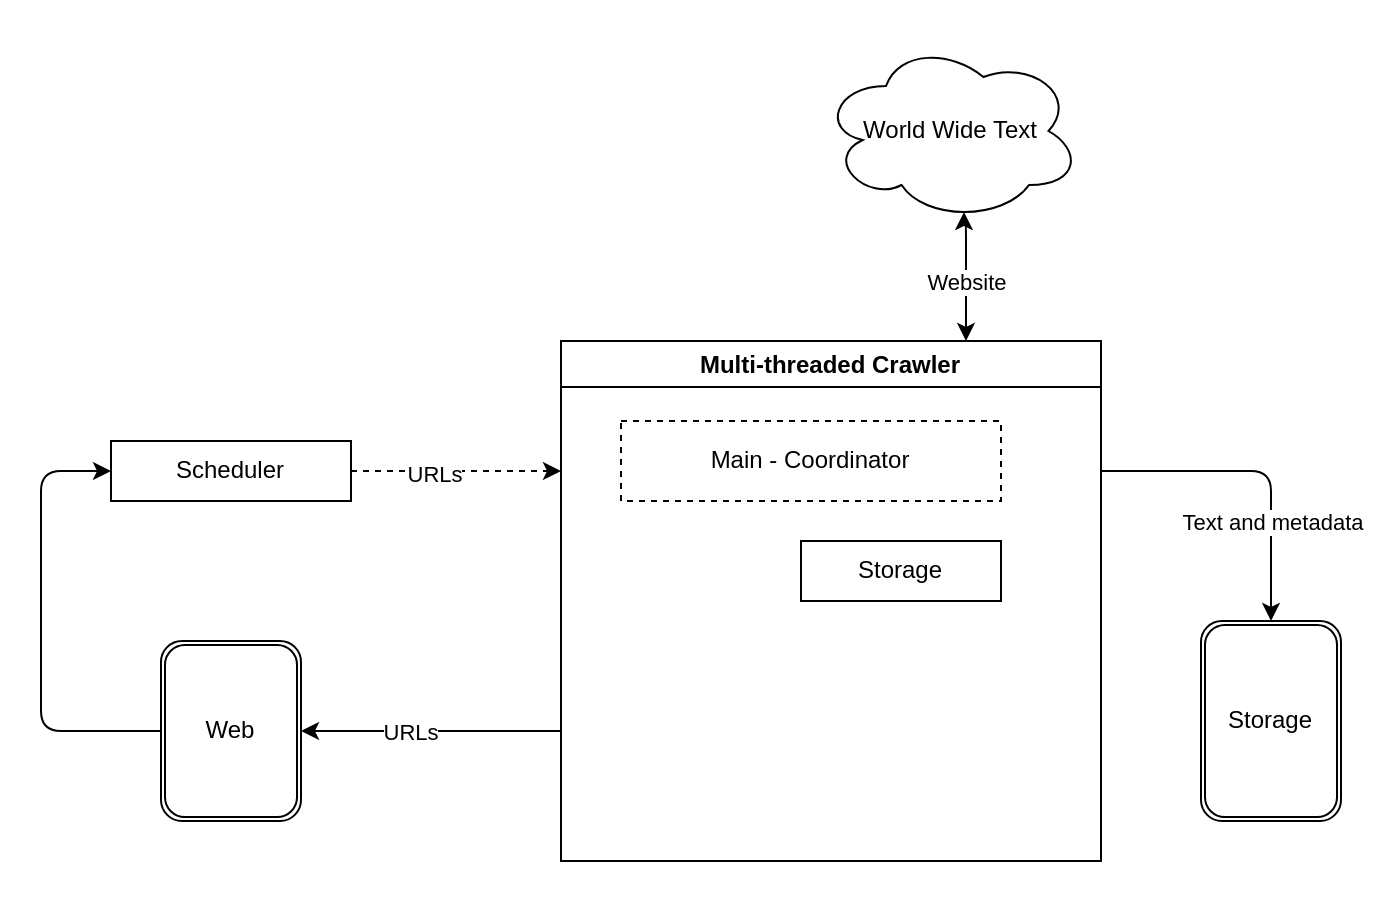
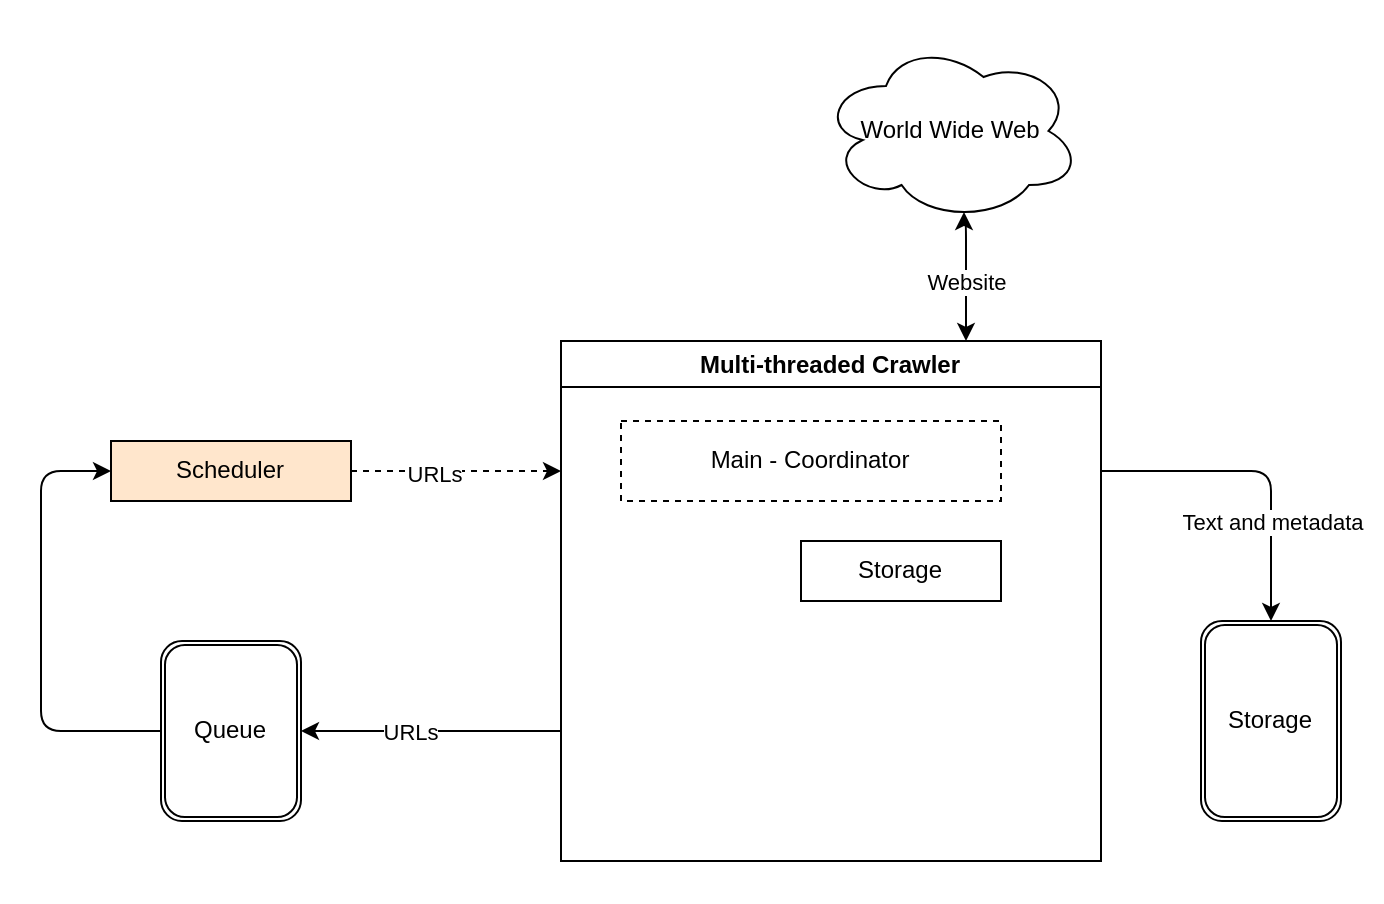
node "World Wide Text": label "World Wide Text" -> "World Wide Web"
node "Scheduler": fillcolor #ffffff -> #ffe6cc
node "Web": label "Web" -> "Queue"
